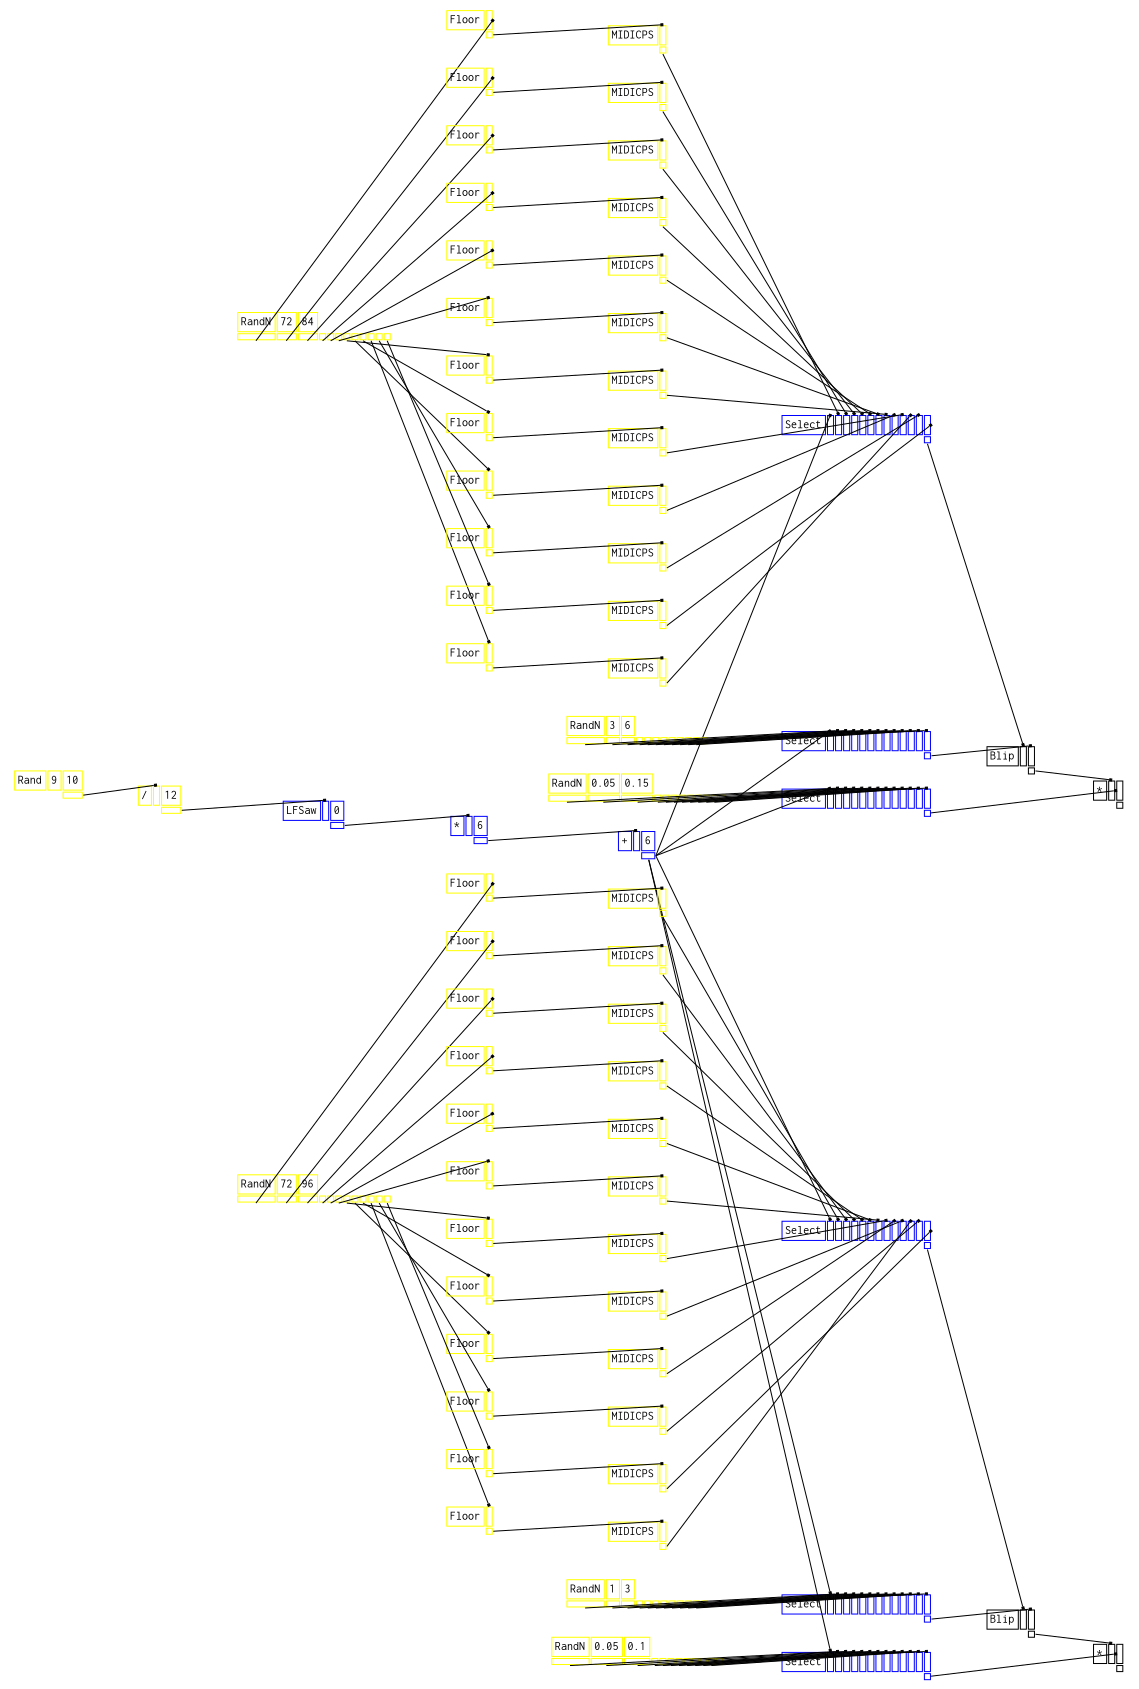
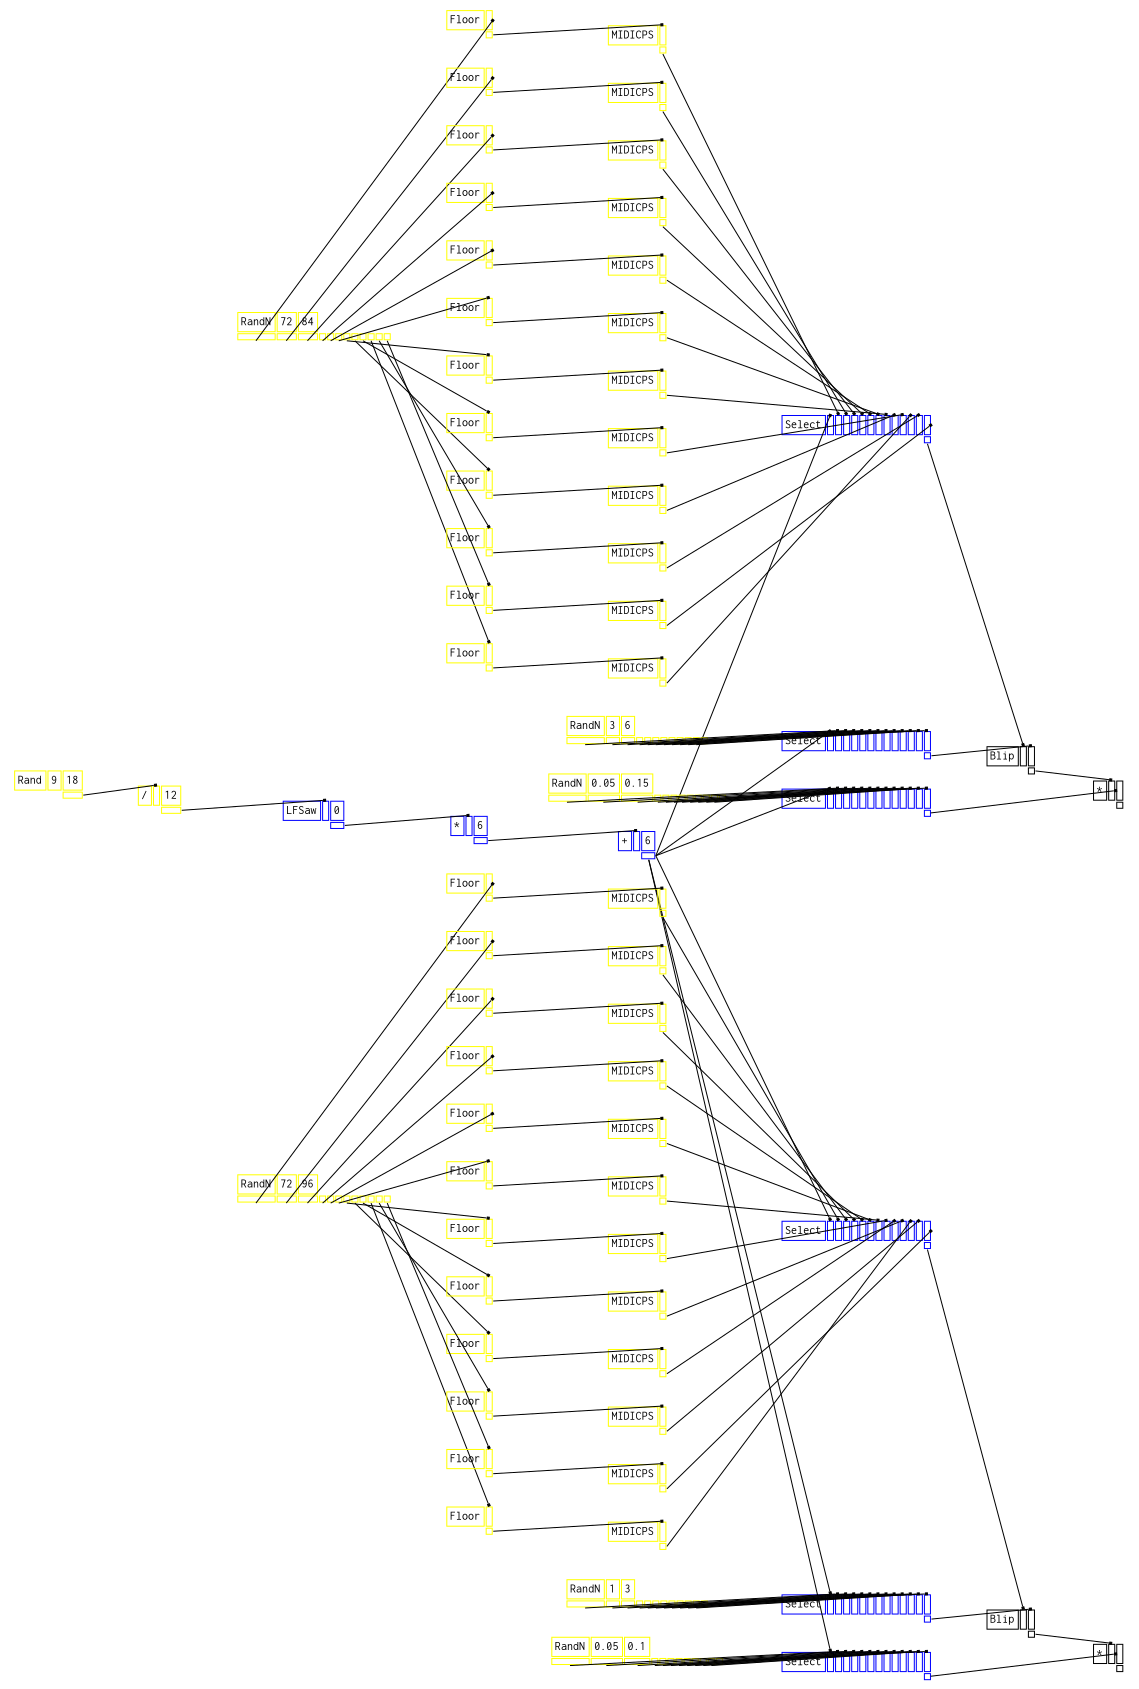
node "Rand": text "10" -> "18"
